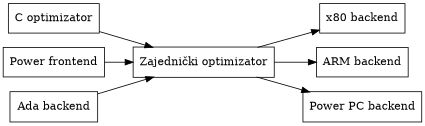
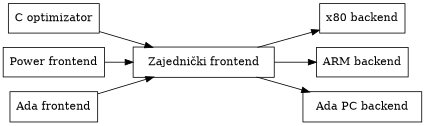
node "Zajednički optimizator": label "Zajednički optimizator" -> "Zajednički frontend"
node "Ada backend": label "Ada backend" -> "Ada frontend"
node "Power PC backend": label "Power PC backend" -> "Ada PC backend"
